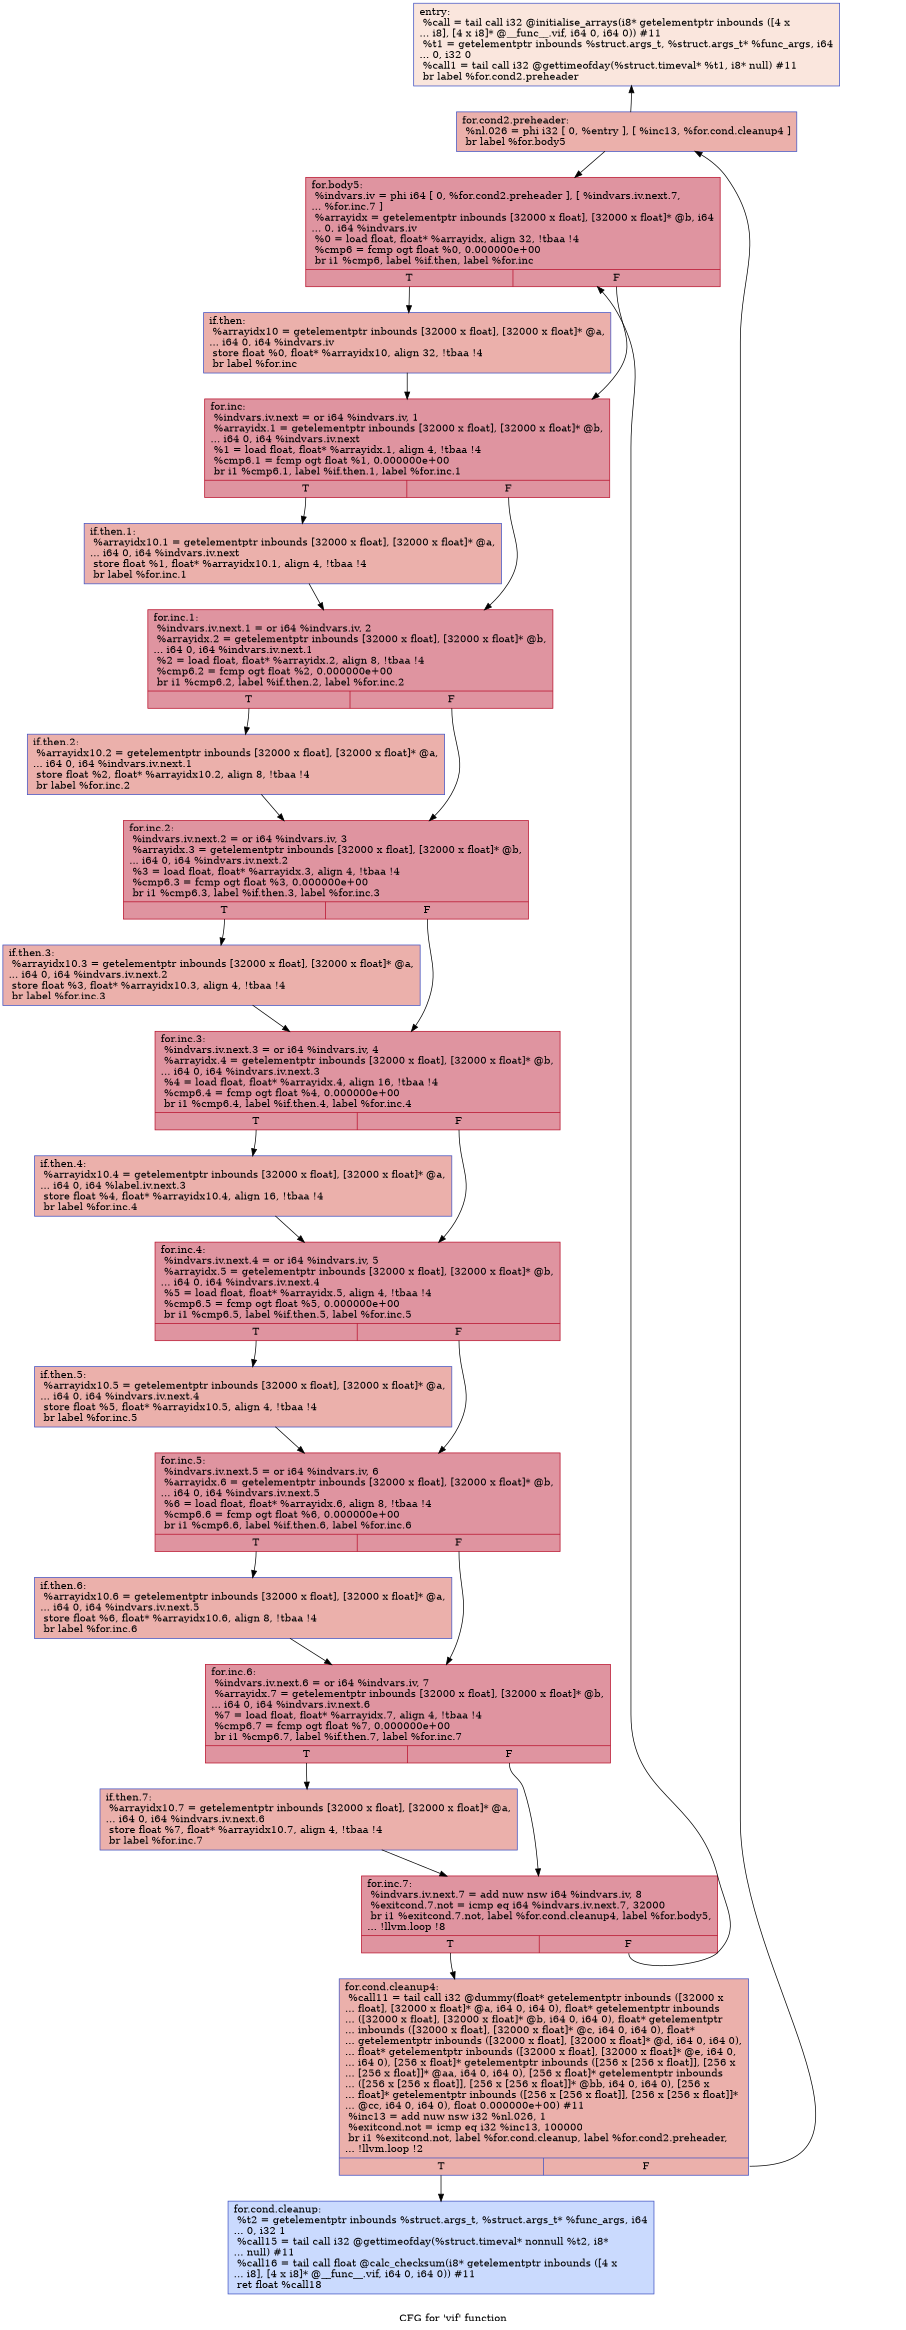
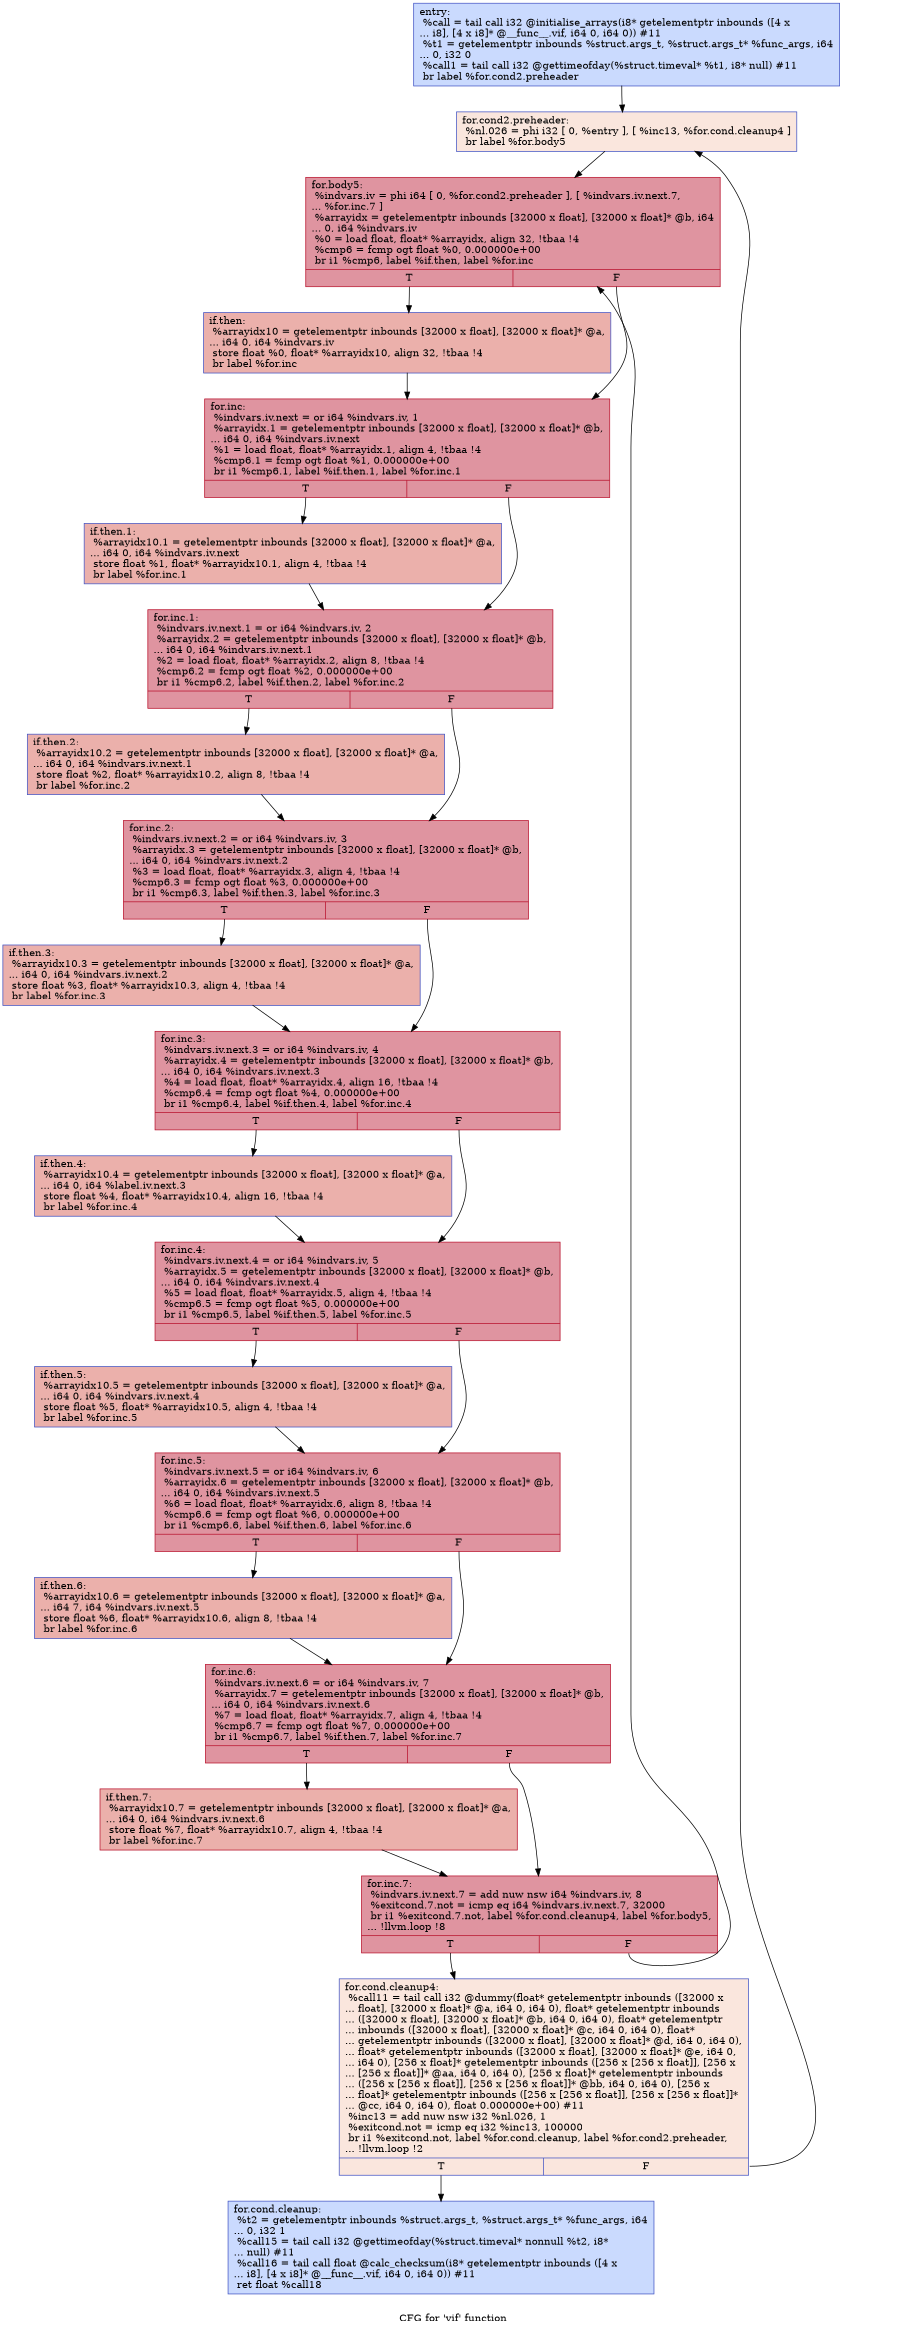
node "entry:": fillcolor #f3c7b170 -> #88abfd70
edge "for.cond2.preheader:" -> "entry:": reversed
node "for.cond2.preheader:": fillcolor #d24b4070 -> #f3c7b170
node "if.then.6:": text "... i64 0, i64 %indvars.iv.next.5" -> "... i64 7, i64 %indvars.iv.next.5"
node "if.then.7:": color #3d50c3ff -> #b70d28ff
node "for.cond.cleanup4:": fillcolor #d24b4070 -> #f3c7b170
